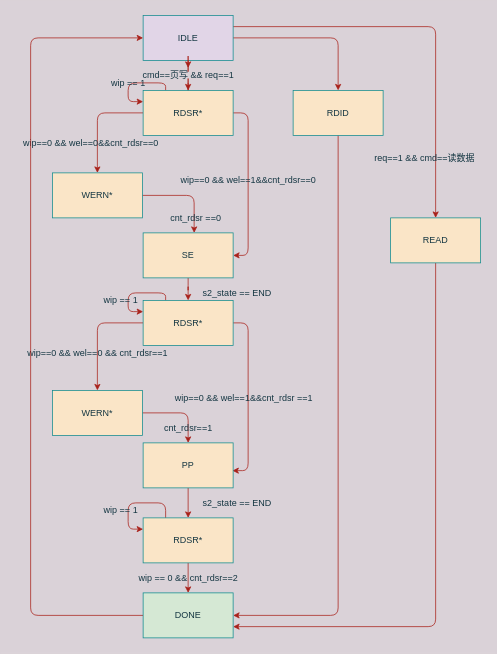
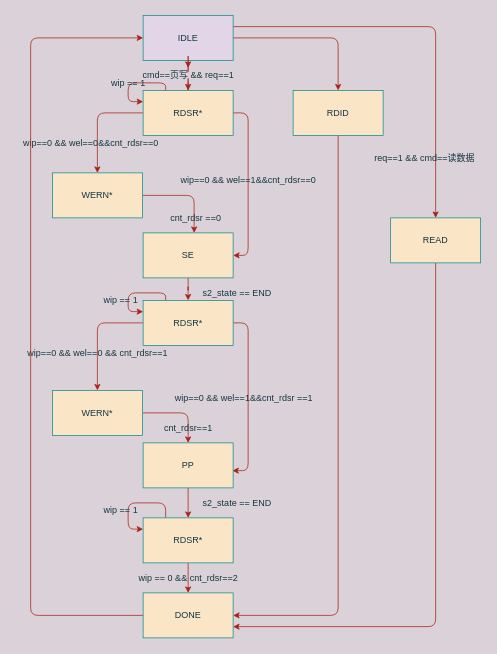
node "DONE": fillcolor #d5e8d4 -> #fae5c7
